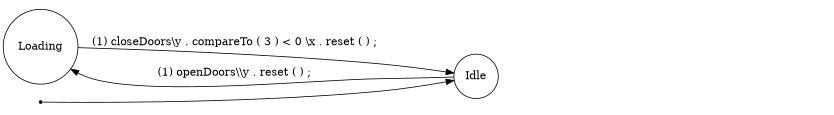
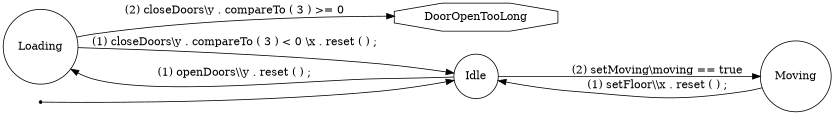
node "DoorOpenTooLong": added
node "Moving": added
